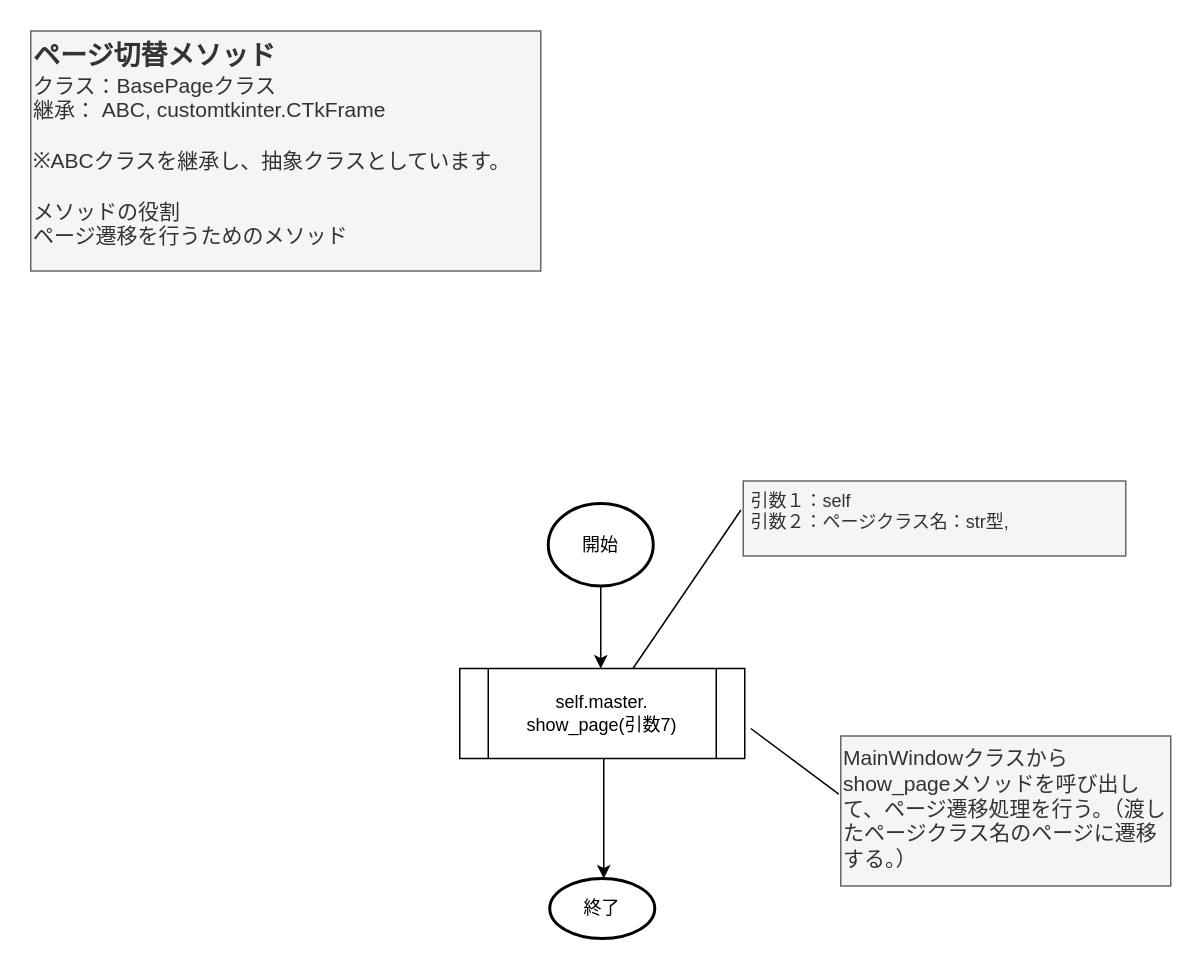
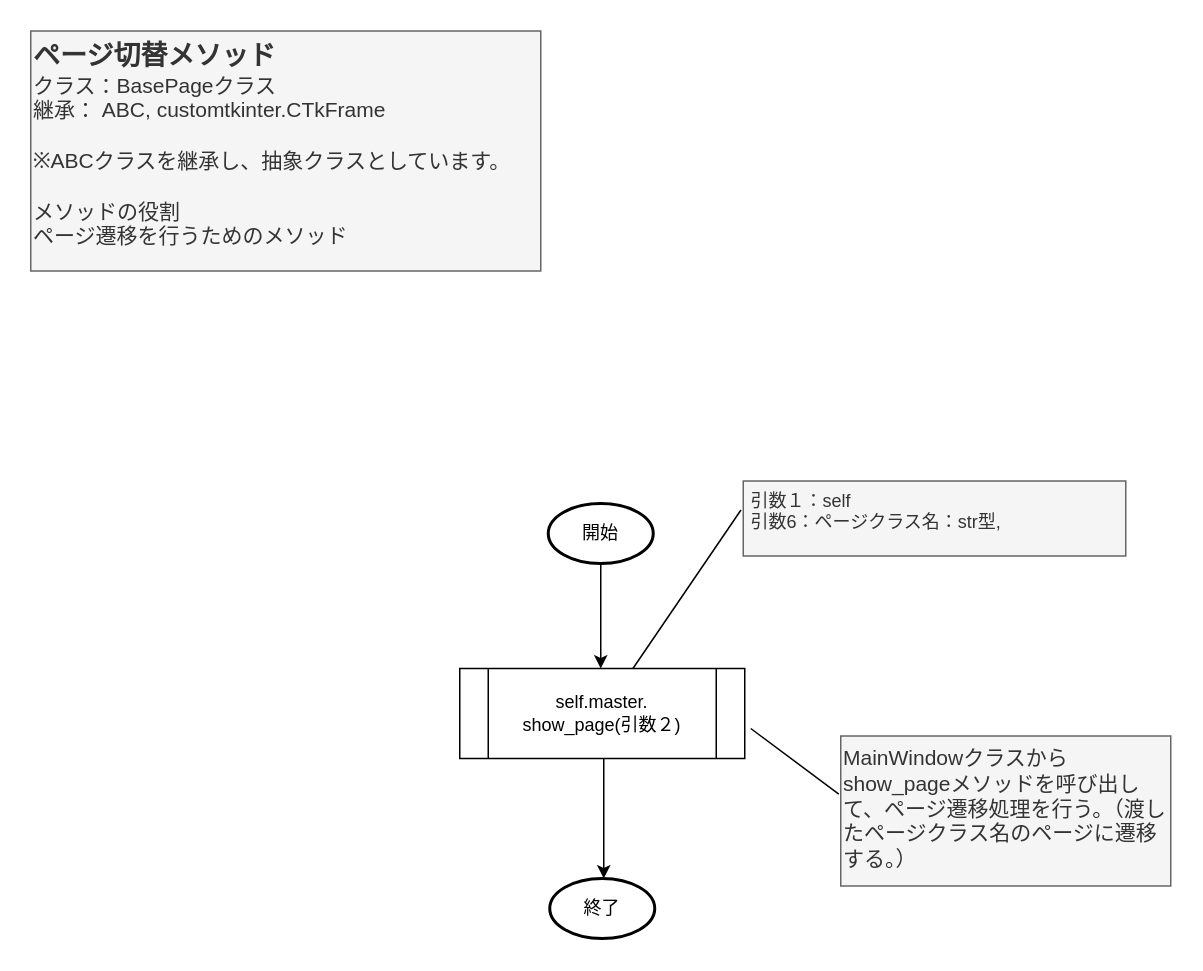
node "引数１：self 引数２：ページクラス名：str型,": label "引数１：self 引数２：ページクラス名：str型," -> "引数１：self 引数6：ページクラス名：str型,"
node "開始": size 105x83 -> 105x60
node "self.master. show_page(引数7)": label "self.master. show_page(引数7)" -> "self.master. show_page(引数２)"
